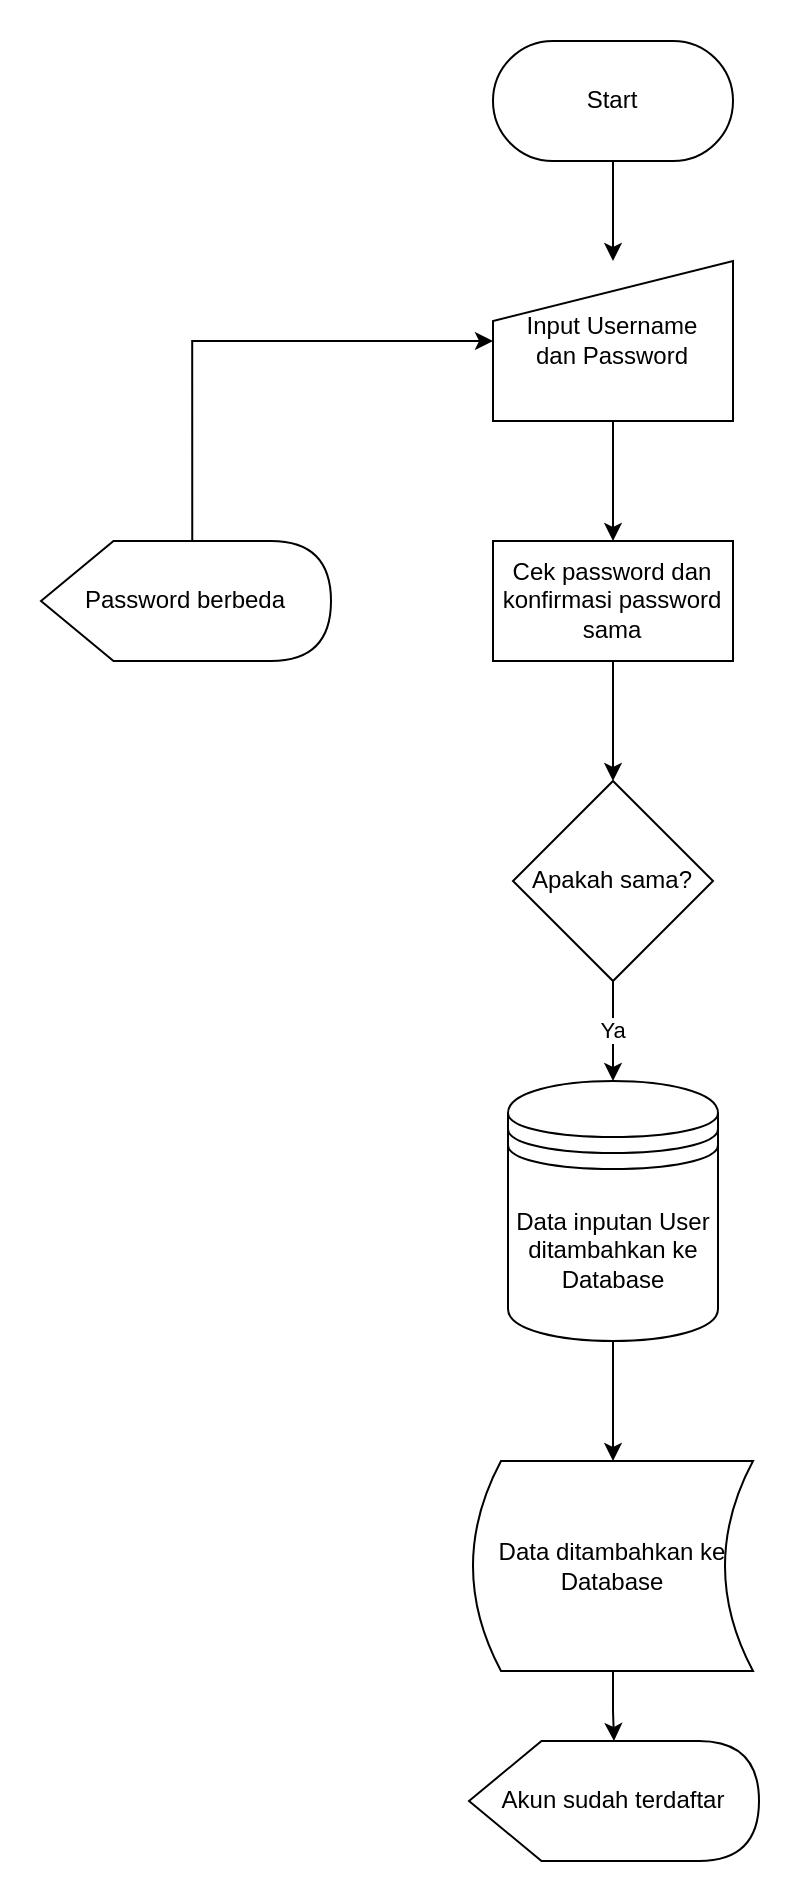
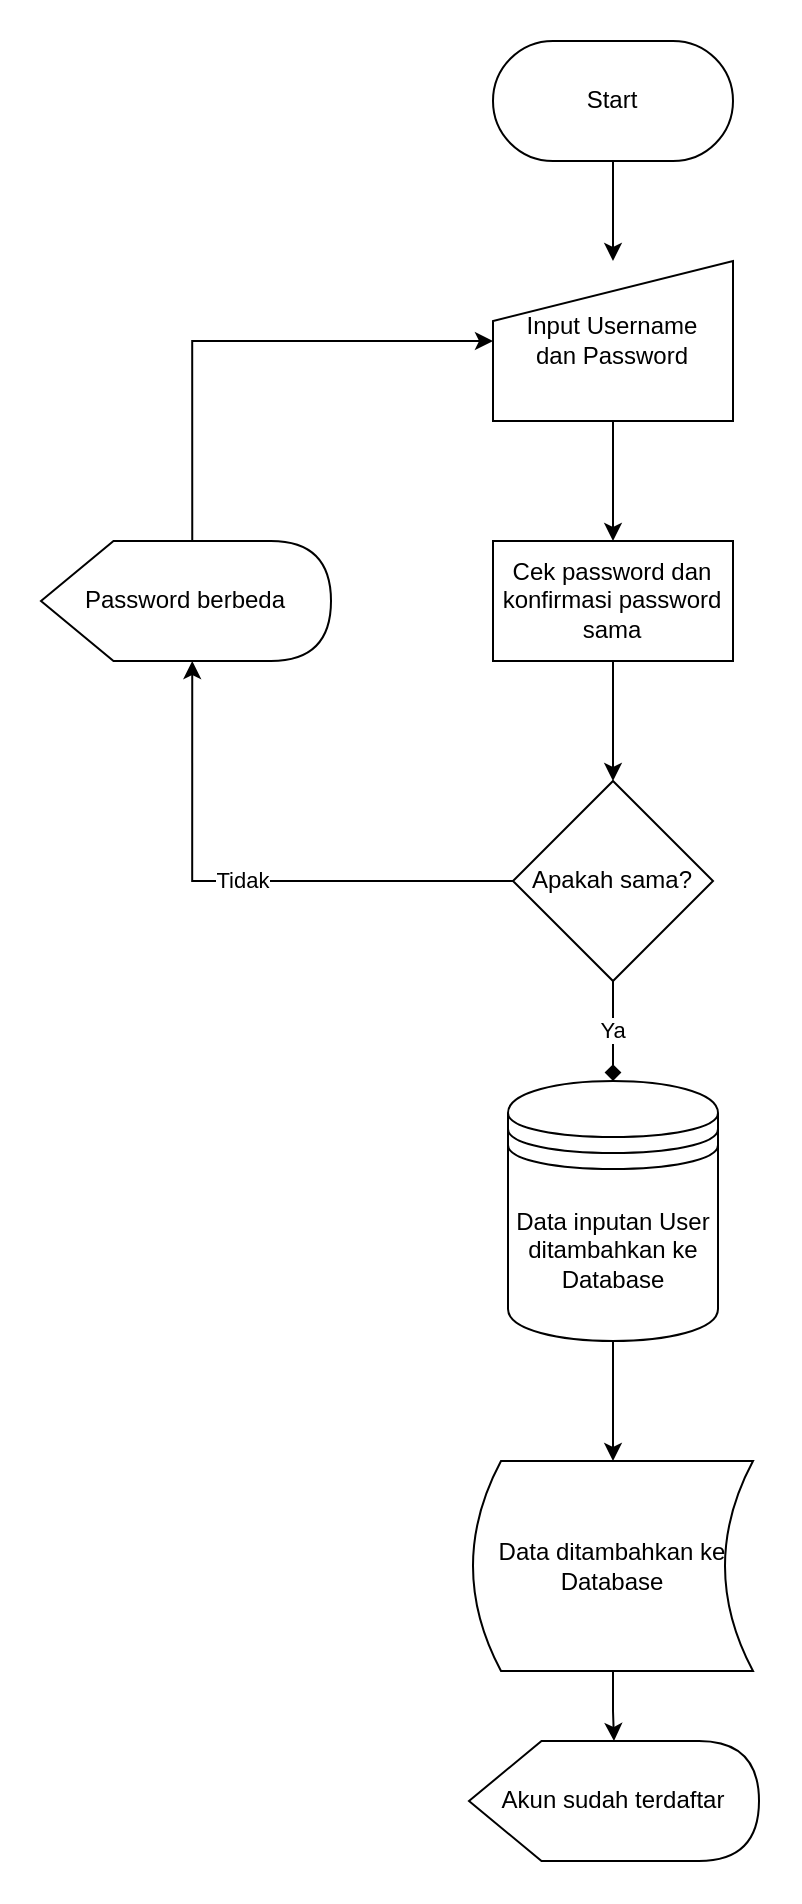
edge "Apakah sama?" -> "Password berbeda": added, label "Tidak"
edge "Apakah sama?" -> "Data inputan User ditambahkan ke Database": arrowhead classic -> diamond
